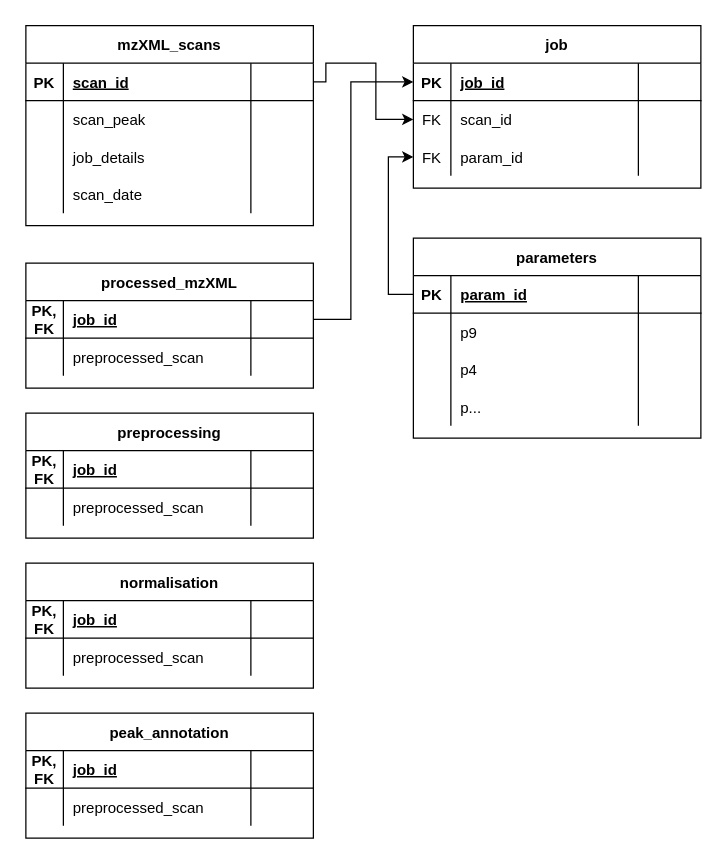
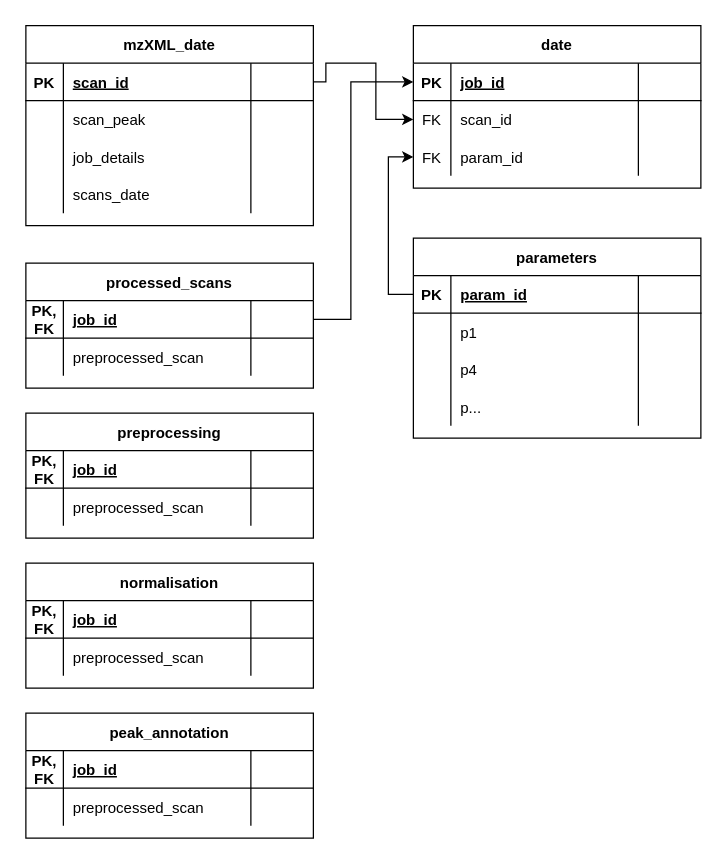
node "mzXML_scans": label "mzXML_scans" -> "mzXML_date"
node "job": label "job" -> "date"
node "scan_date": label "scan_date" -> "scans_date"
node "processed_mzXML": label "processed_mzXML" -> "processed_scans"
node "p9": label "p9" -> "p1"
